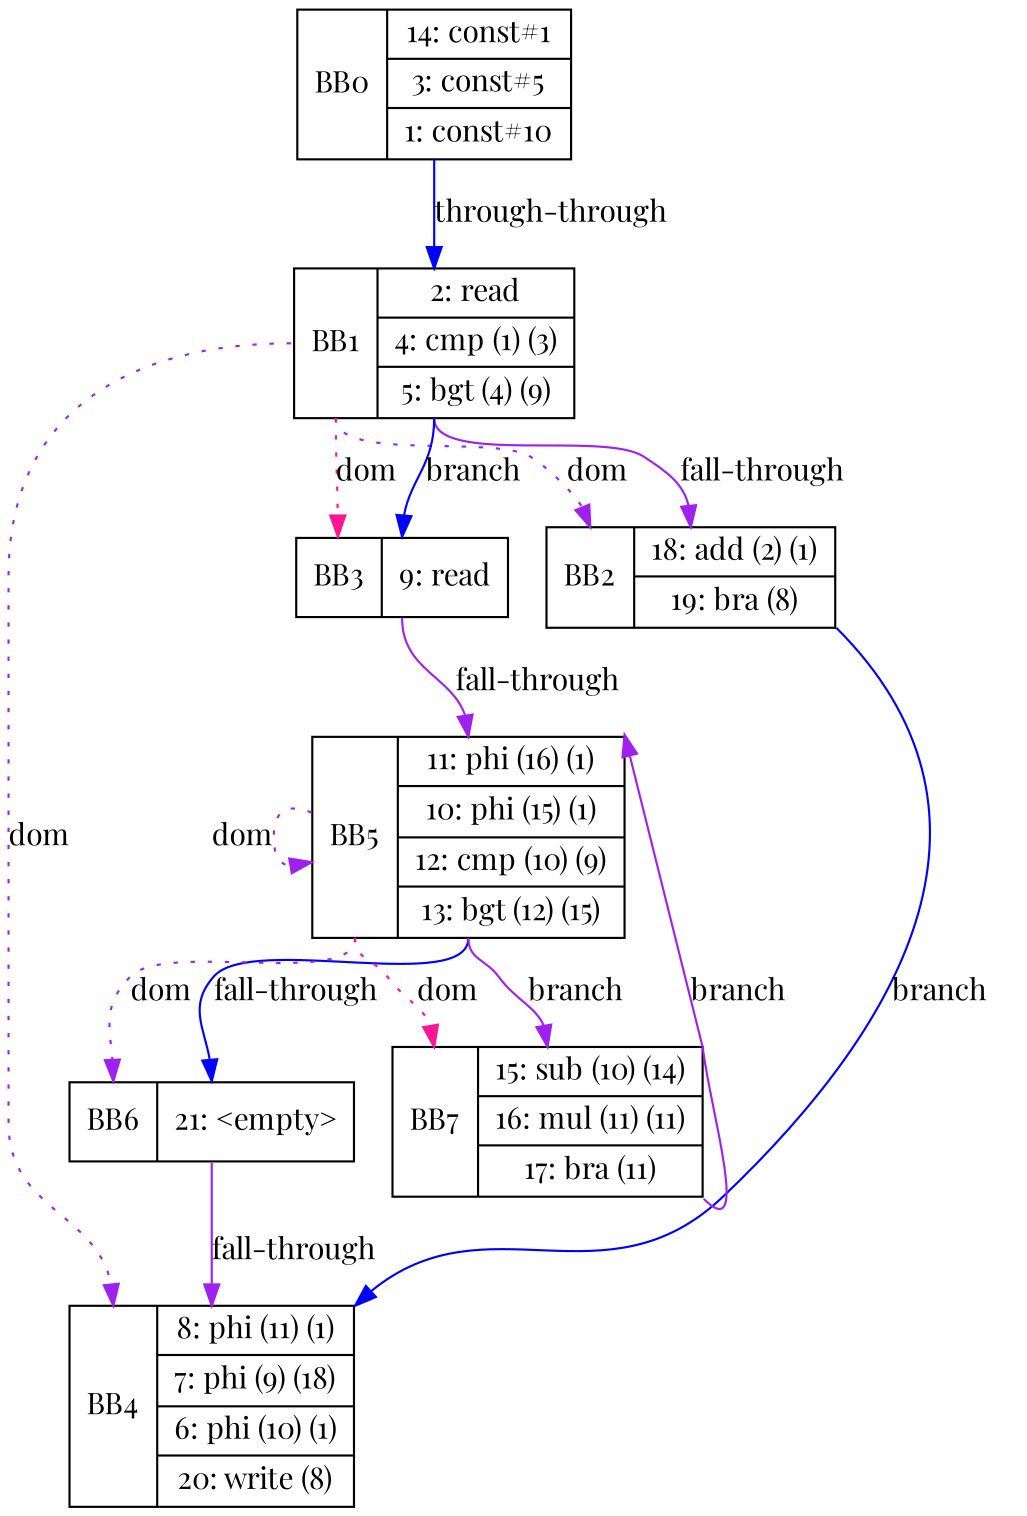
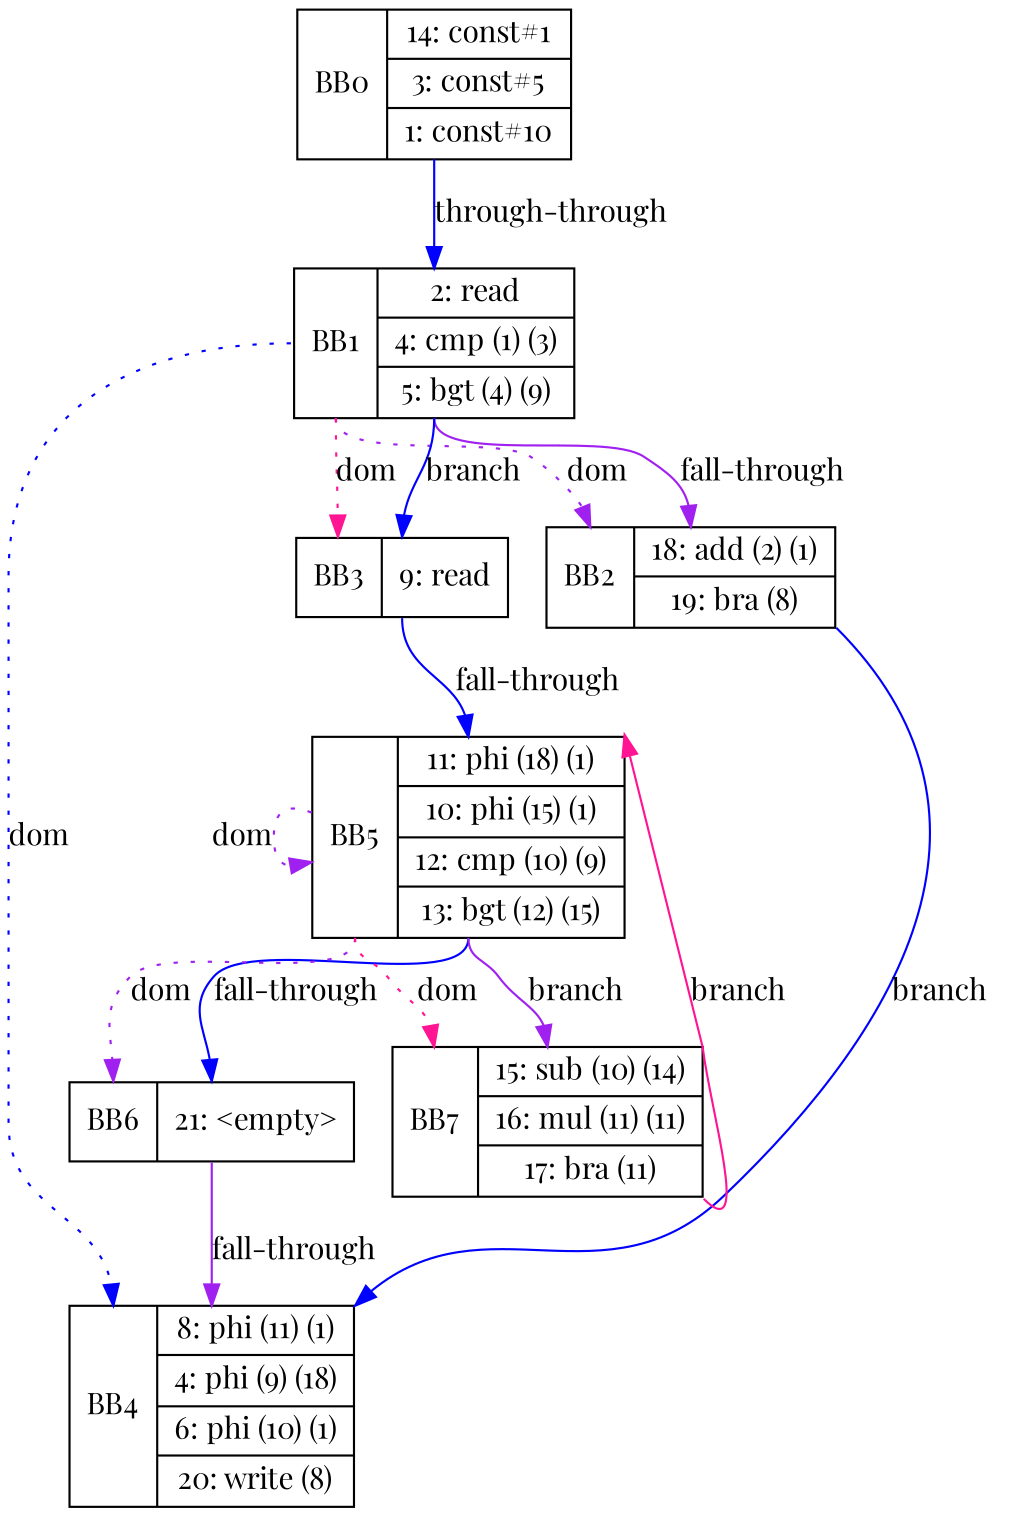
edge "BB3" -> "BB5": color purple -> blue
edge "BB1" -> "BB4": color purple -> blue
node "BB5": text "11: phi (16) (1)" -> "11: phi (18) (1)"
edge "BB7" -> "BB5": color purple -> deeppink
node "BB4": text "7: phi (9) (18)" -> "4: phi (9) (18)"
